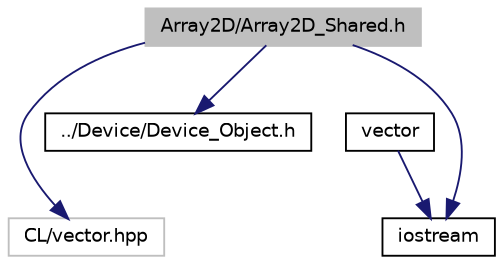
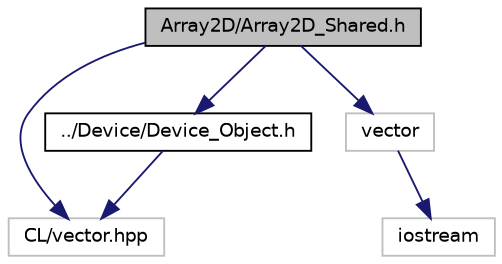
node "Array2D/Array2D_Shared.h": color grey75 -> black
edge "Array2D/Array2D_Shared.h" -> "iostream": now "Array2D/Array2D_Shared.h" -> "vector"
node "vector": color black -> grey75
edge "../Device/Device_Object.h" -> "CL/vector.hpp": added
node "iostream": color black -> grey75
